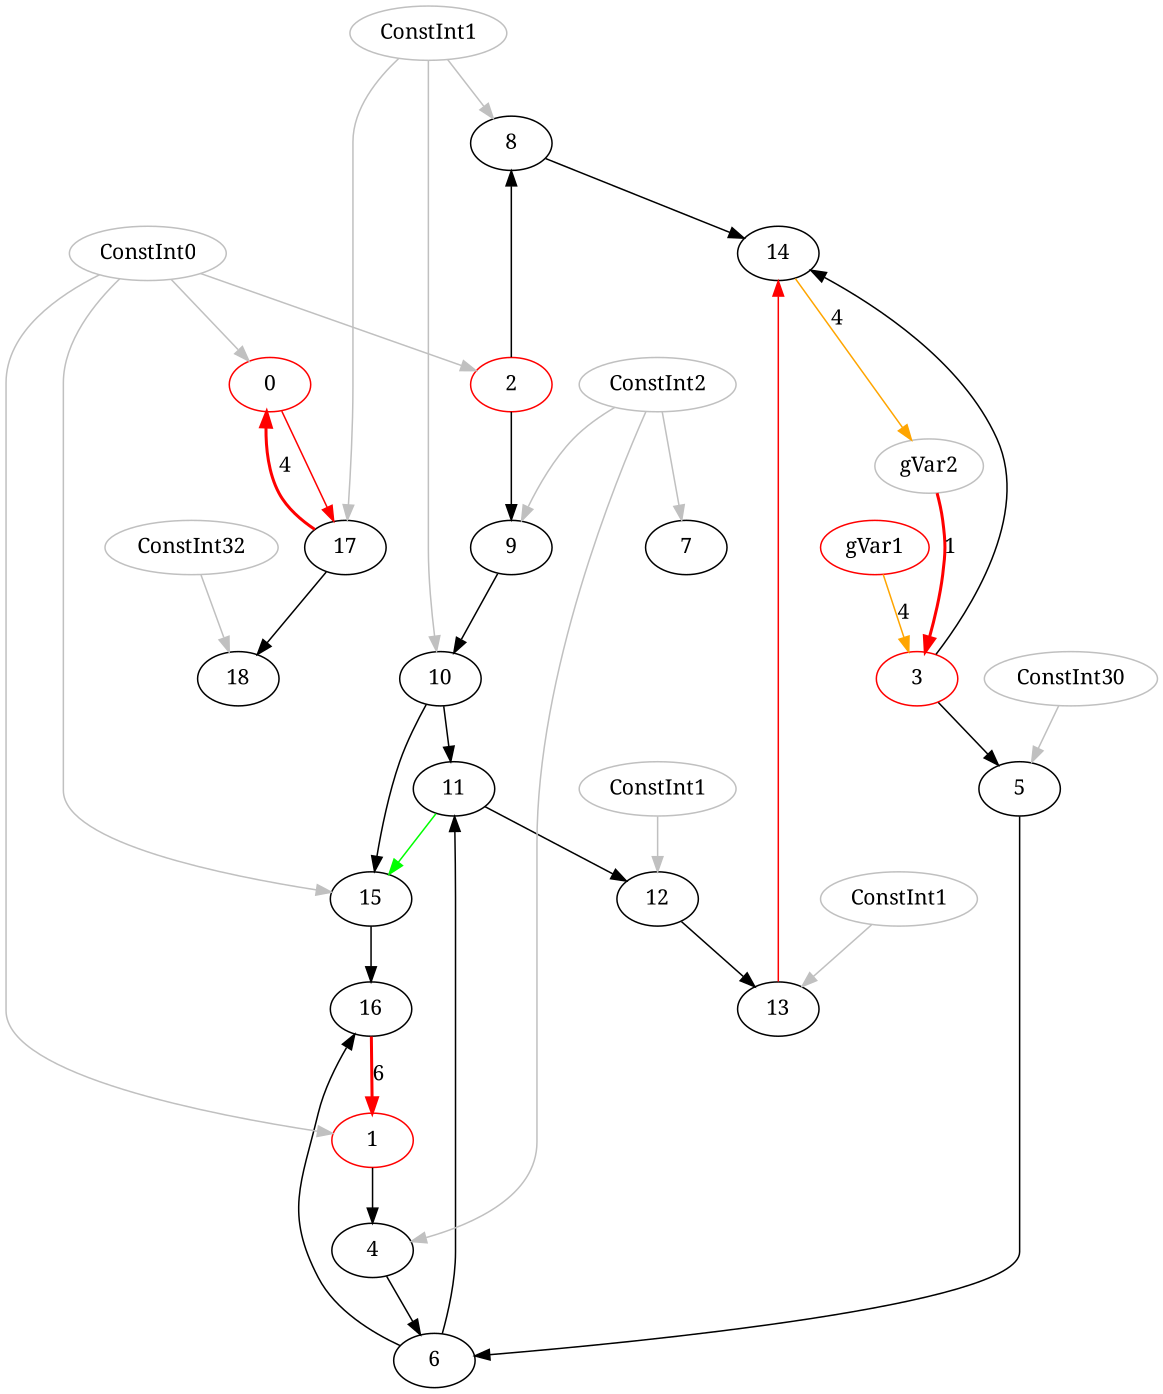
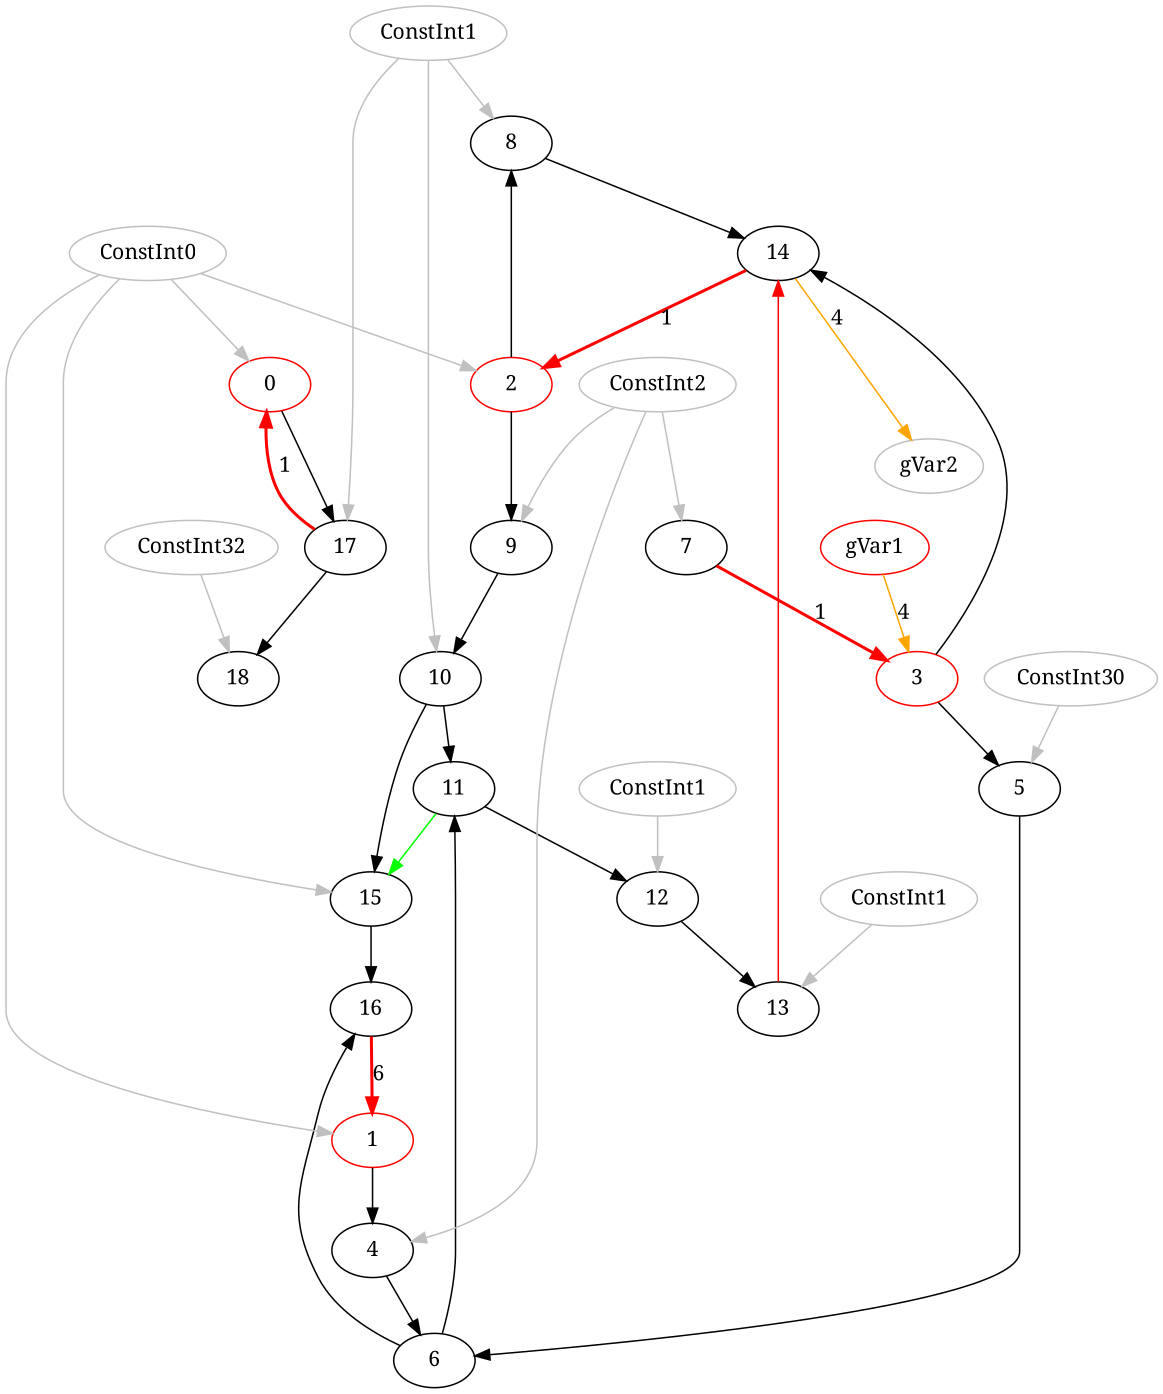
edge "14" -> "2": added, label "1"
edge "0" -> "17": color red -> black
edge "17" -> "0": label "4" -> "1"
edge "gVar2" -> "3": now "7" -> "3"
